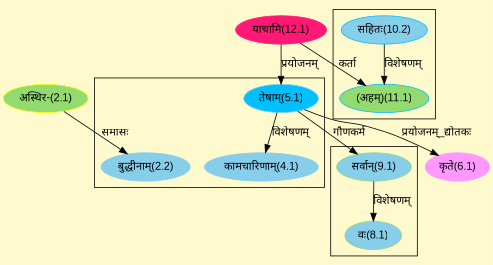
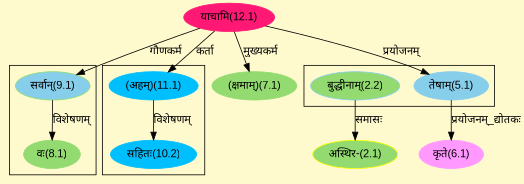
node "सहितः(10.2)": fillcolor #87ceeb -> #00bfff
edge "सहितः(10.2)" -> "(अहम्)(11.1)": reversed
node "(क्षमाम्)(7.1)": added
node "तेषाम्(5.1)": fillcolor #00bfff -> #87ceeb
node "(अहम्)(11.1)": fillcolor #93db70 -> #00bfff
edge "अस्थिर-(2.1)" -> "बुद्धीनाम्(2.2)": reversed
edge "तेषाम्(5.1)" -> "सर्वान्(9.1)": now "याचामि(12.1)" -> "सर्वान्(9.1)"
node "बुद्धीनाम्(2.2)": fillcolor #87ceeb -> #93db70
node "कामचारिणाम्(4.1)": removed
node "वः(8.1)": fillcolor #87ceeb -> #93db70
